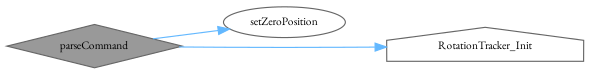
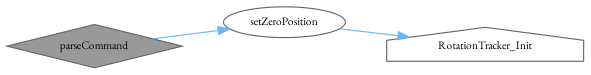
edge "parseCommand" -> "RotationTracker_Init": now "setZeroPosition" -> "RotationTracker_Init"
